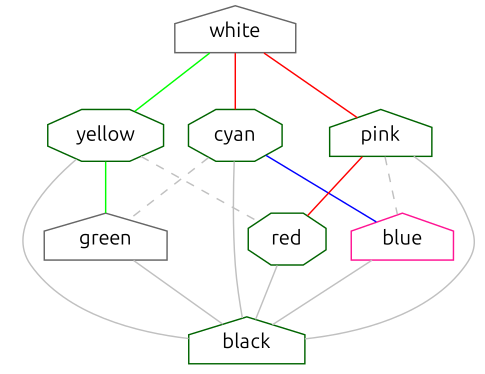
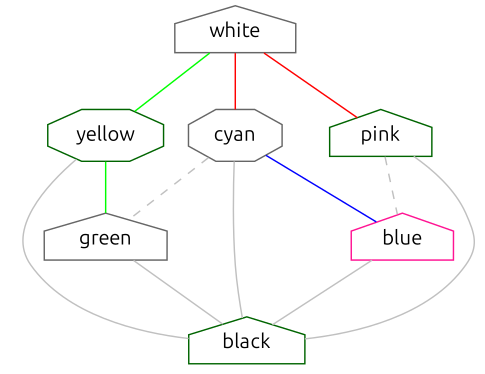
node "cyan": color darkgreen -> gray40
node "red": removed
